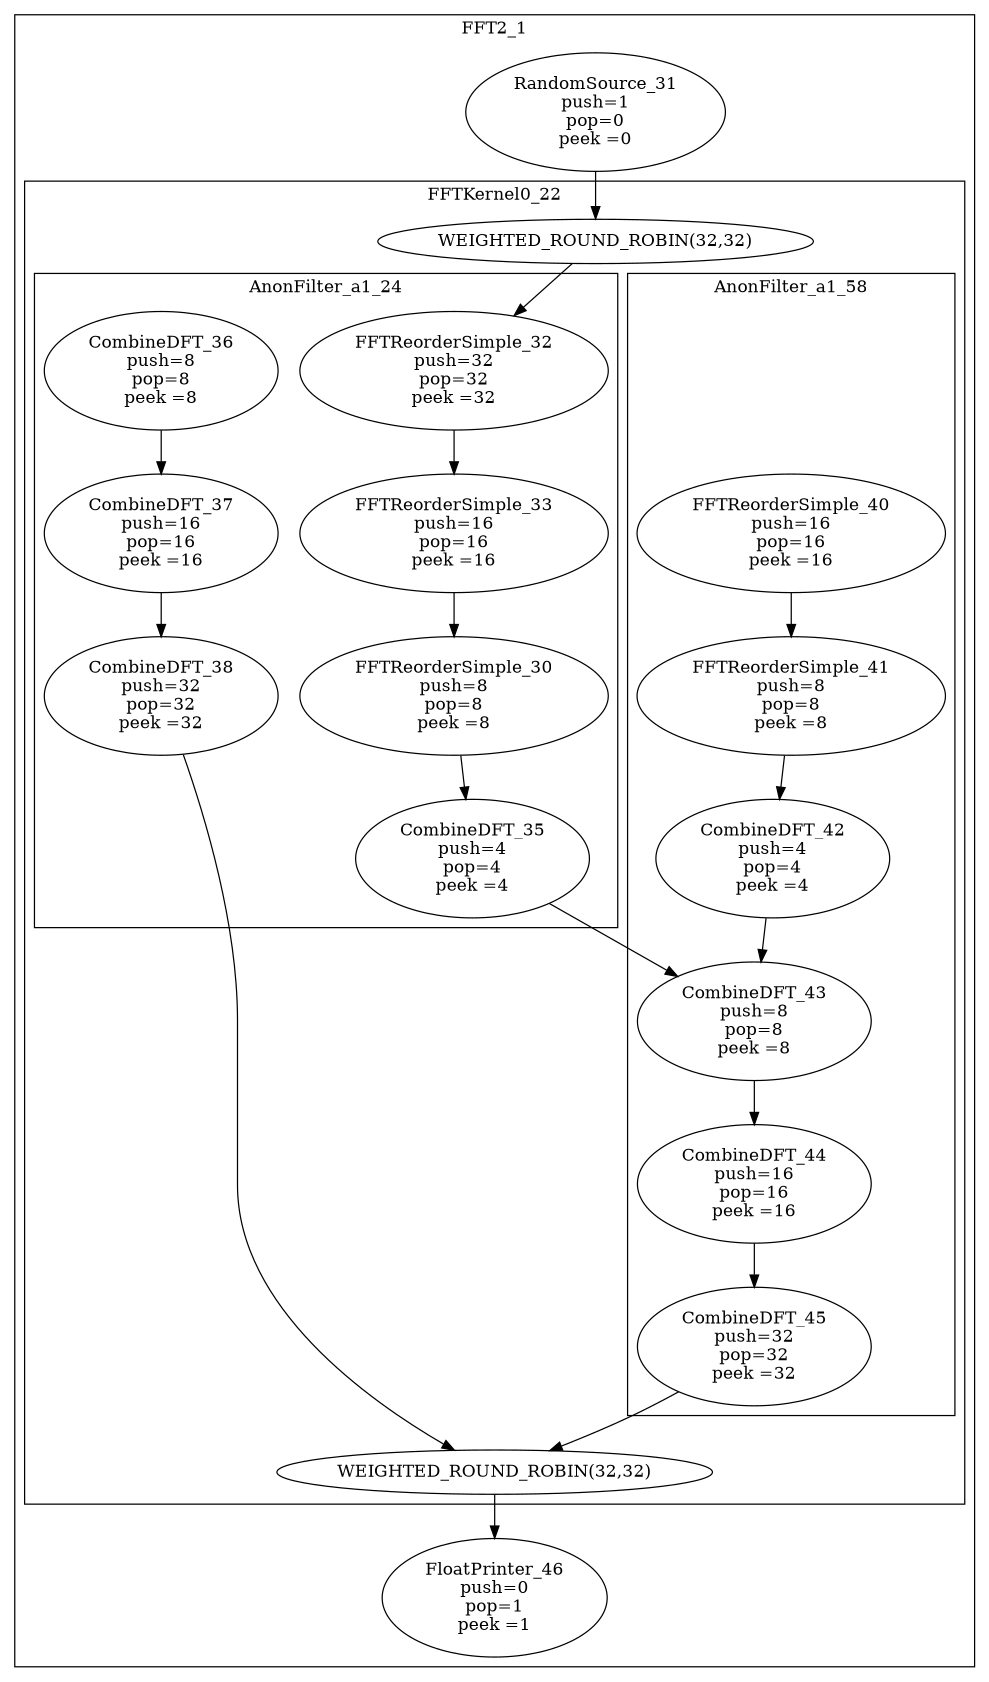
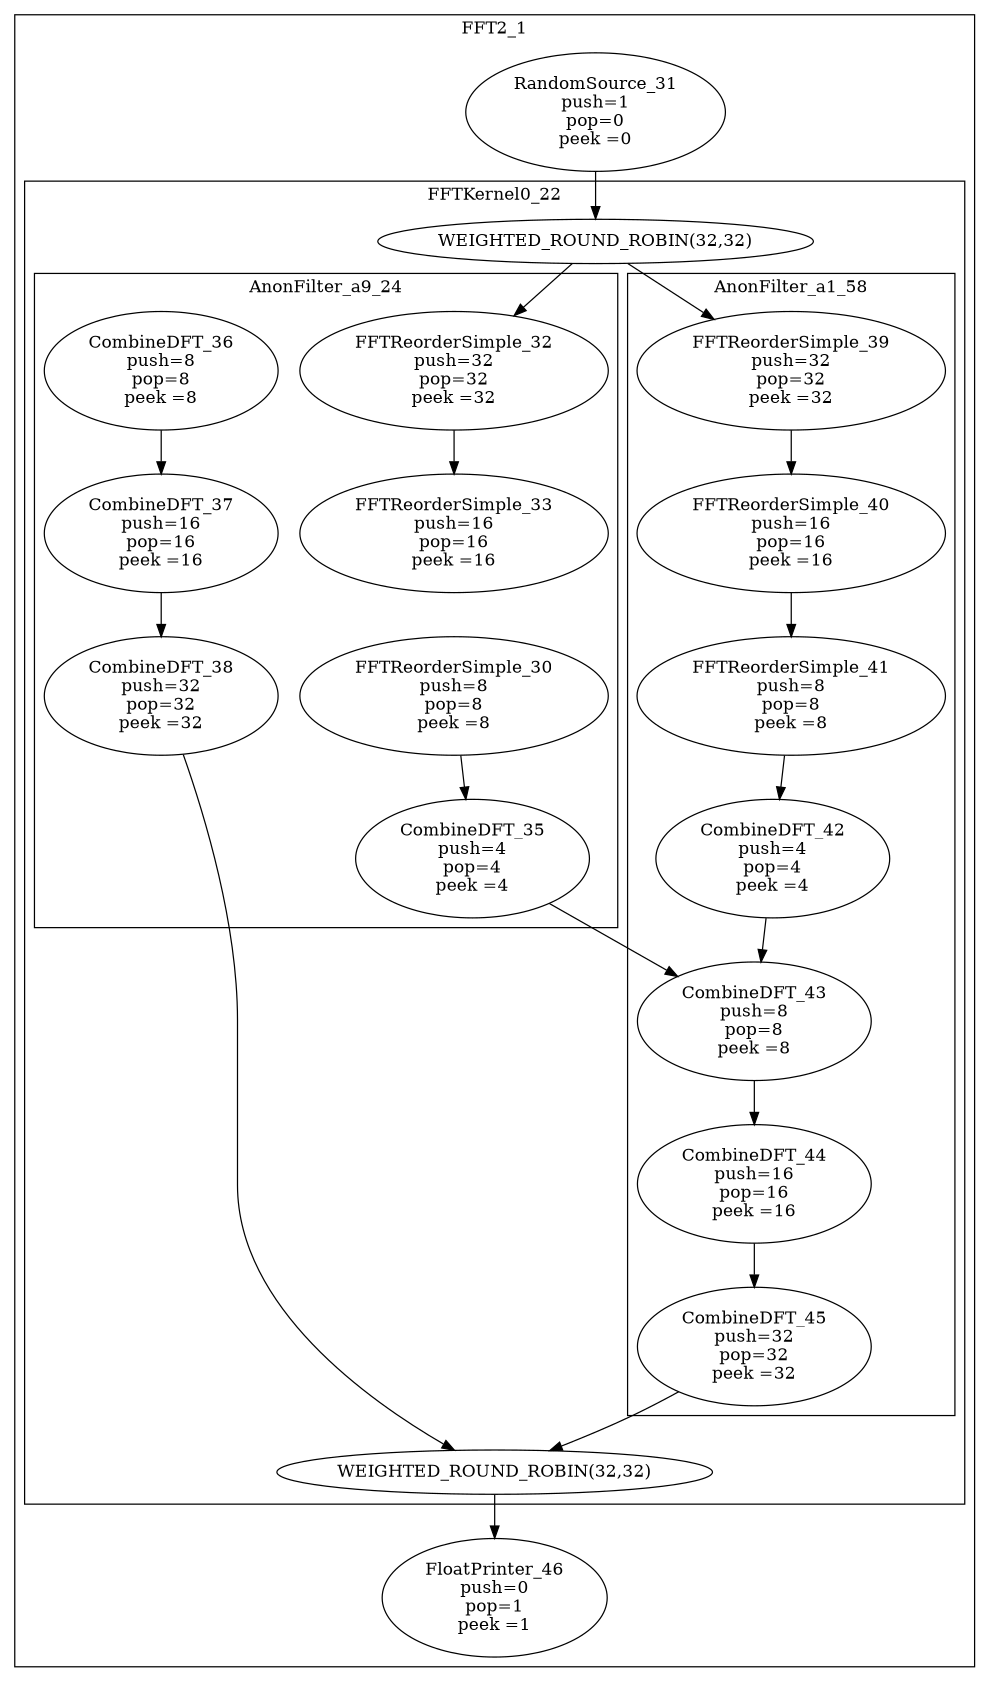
cluster "AnonFilter_a1_24": label "AnonFilter_a1_24" -> "AnonFilter_a9_24"
node "FFTReorderSimple_39 push=32 pop=32 peek =32": added
edge "FFTReorderSimple_33 push=16 pop=16 peek =16" -> "FFTReorderSimple_30 push=8 pop=8 peek =8": removed
